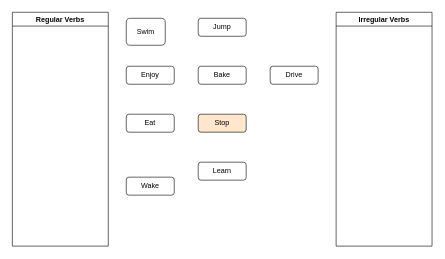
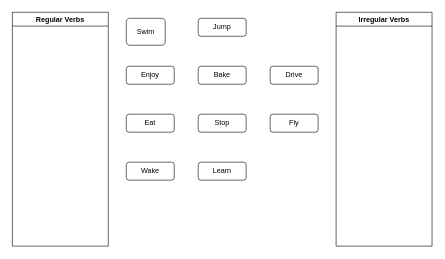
node "Stop": fillcolor #ffe6cc -> #ffffff
node "Fly": added
node "Wake": moved (150, 186) -> (150, 171)
